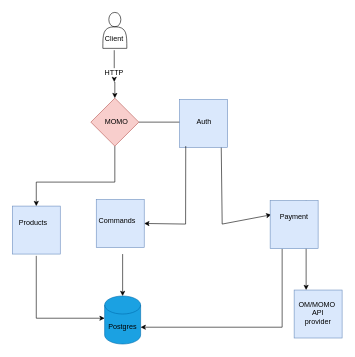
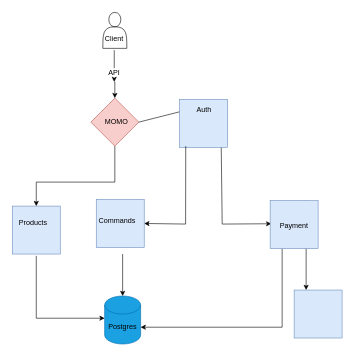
node "HTTP": label "HTTP" -> "API"
node "Auth": moved (204, 122) -> (204, 110)
node "Payment": moved (294, 217) -> (294, 226)
node "OM/MOMO API provider": removed
